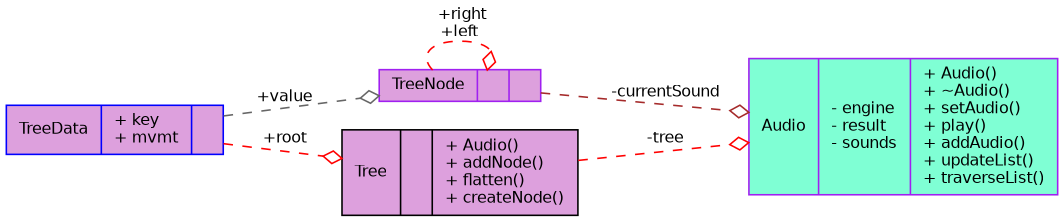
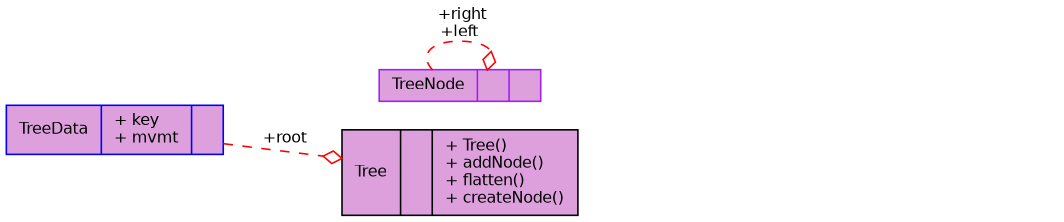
edge "TreeData" -> "TreeNode": removed, label "+value"
node "Audio": removed
node "Tree": text "+ Audio()" -> "+ Tree()"
